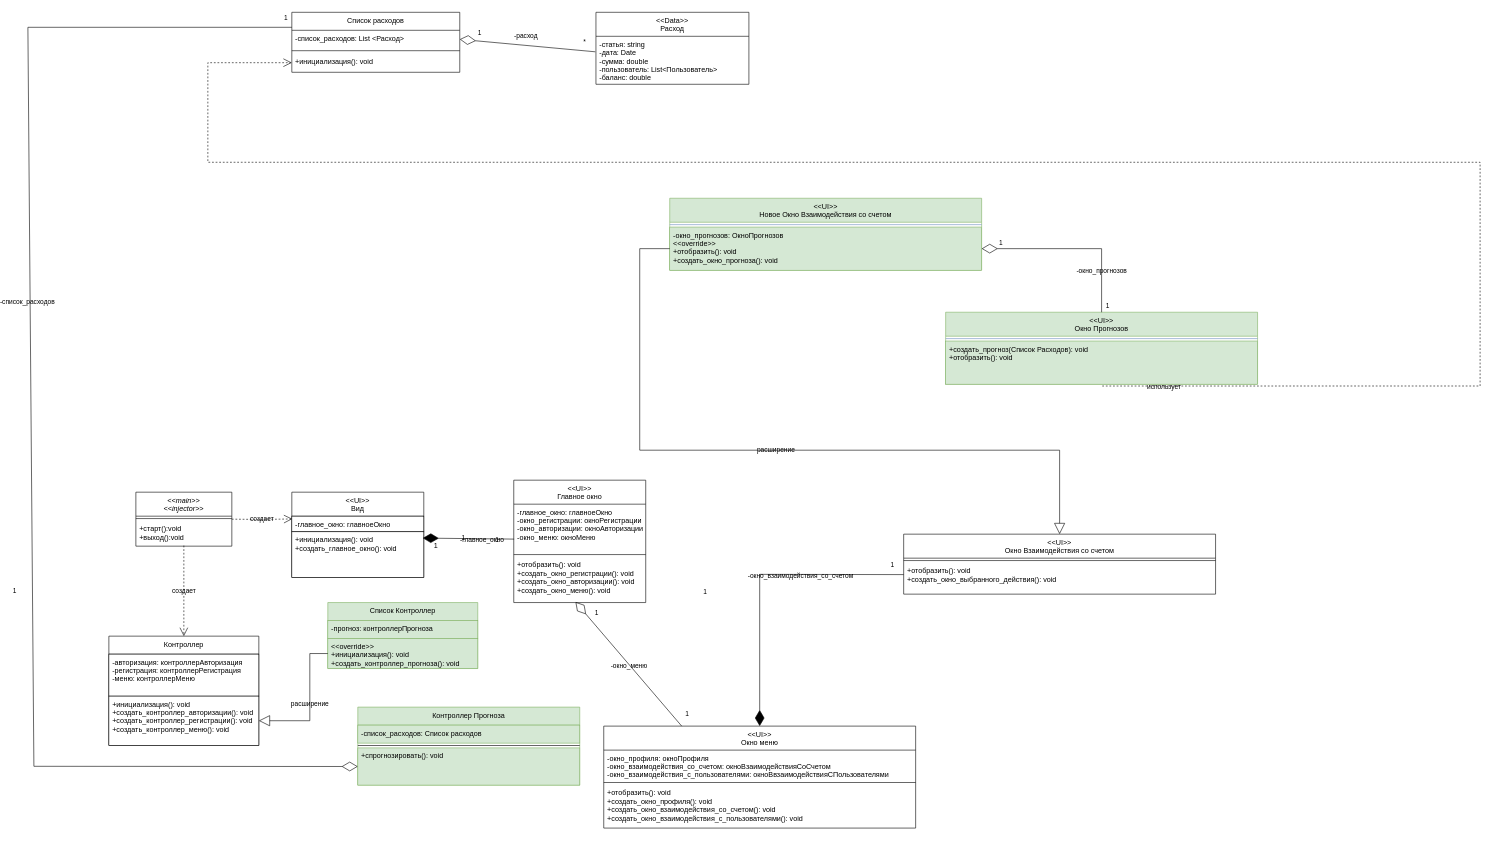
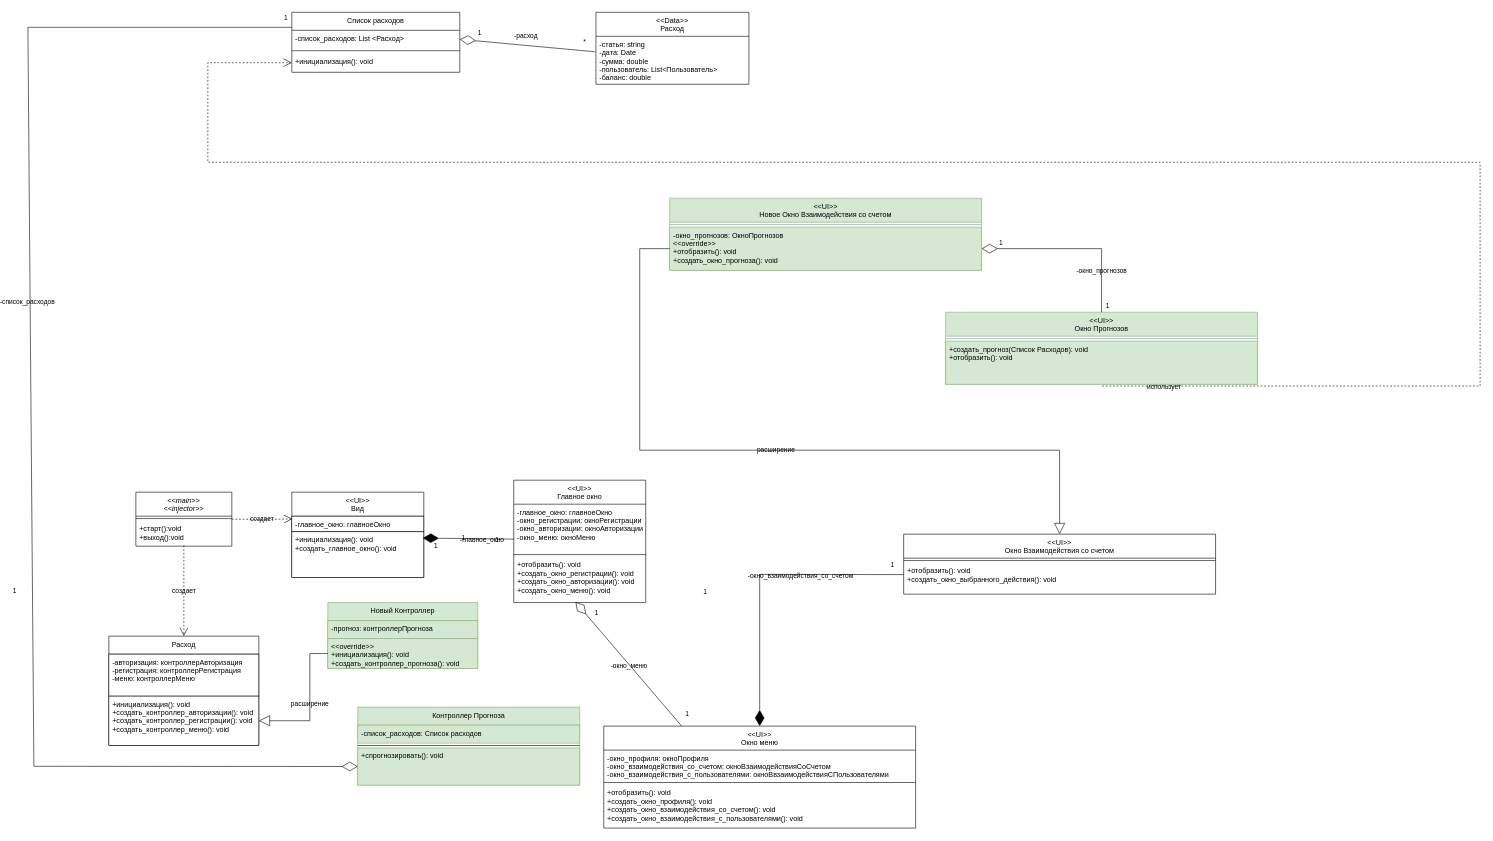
node "Список Контроллер": label "Список Контроллер" -> "Новый Контроллер"
node "Контроллер": label "Контроллер" -> "Расход"
